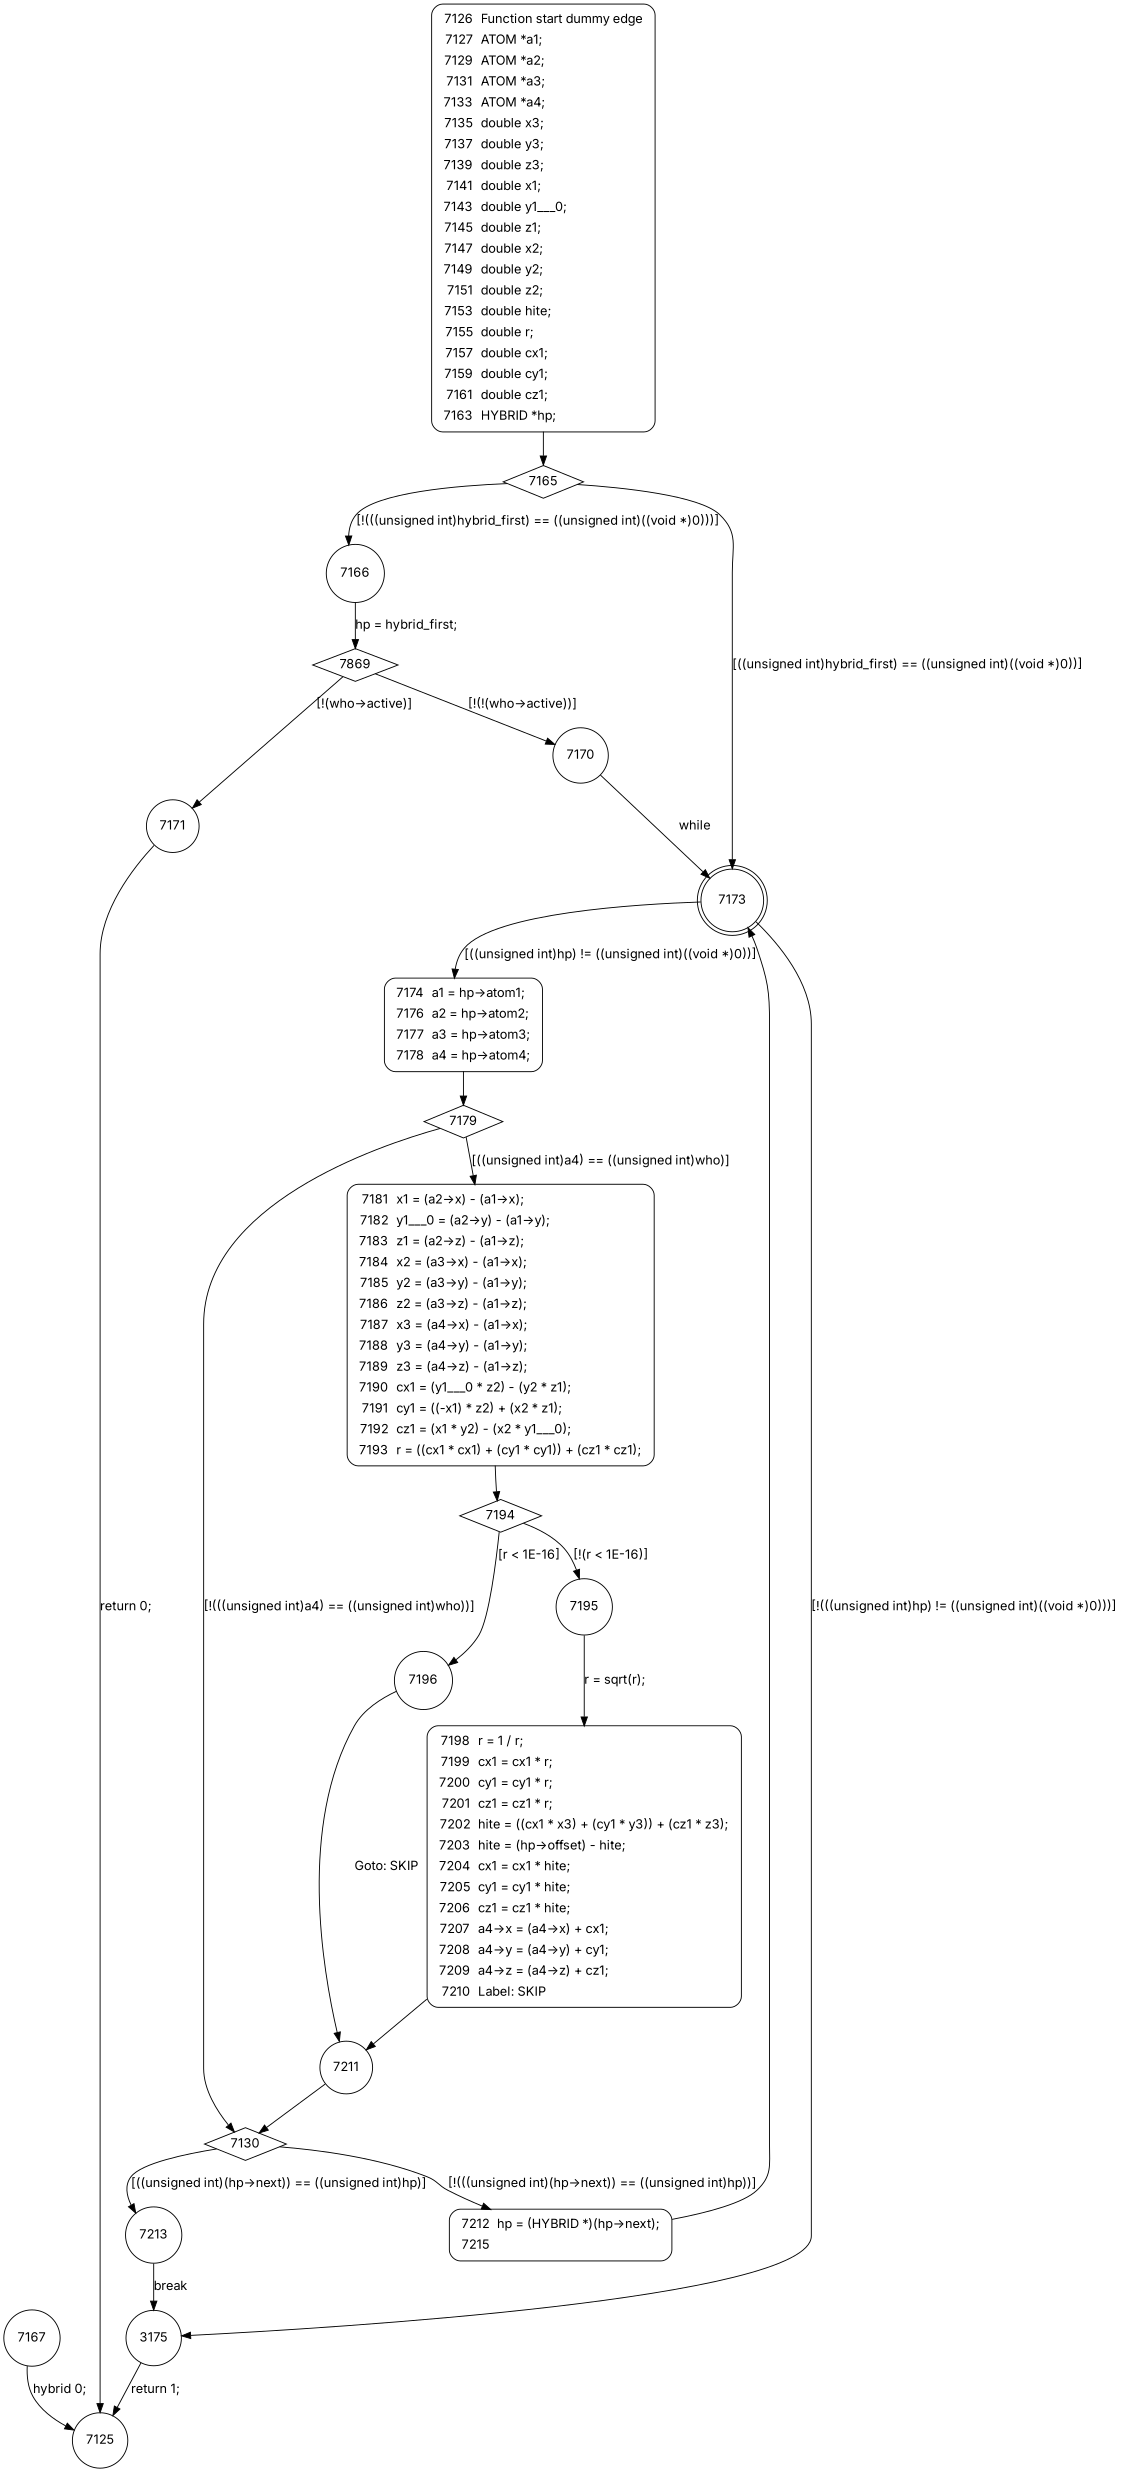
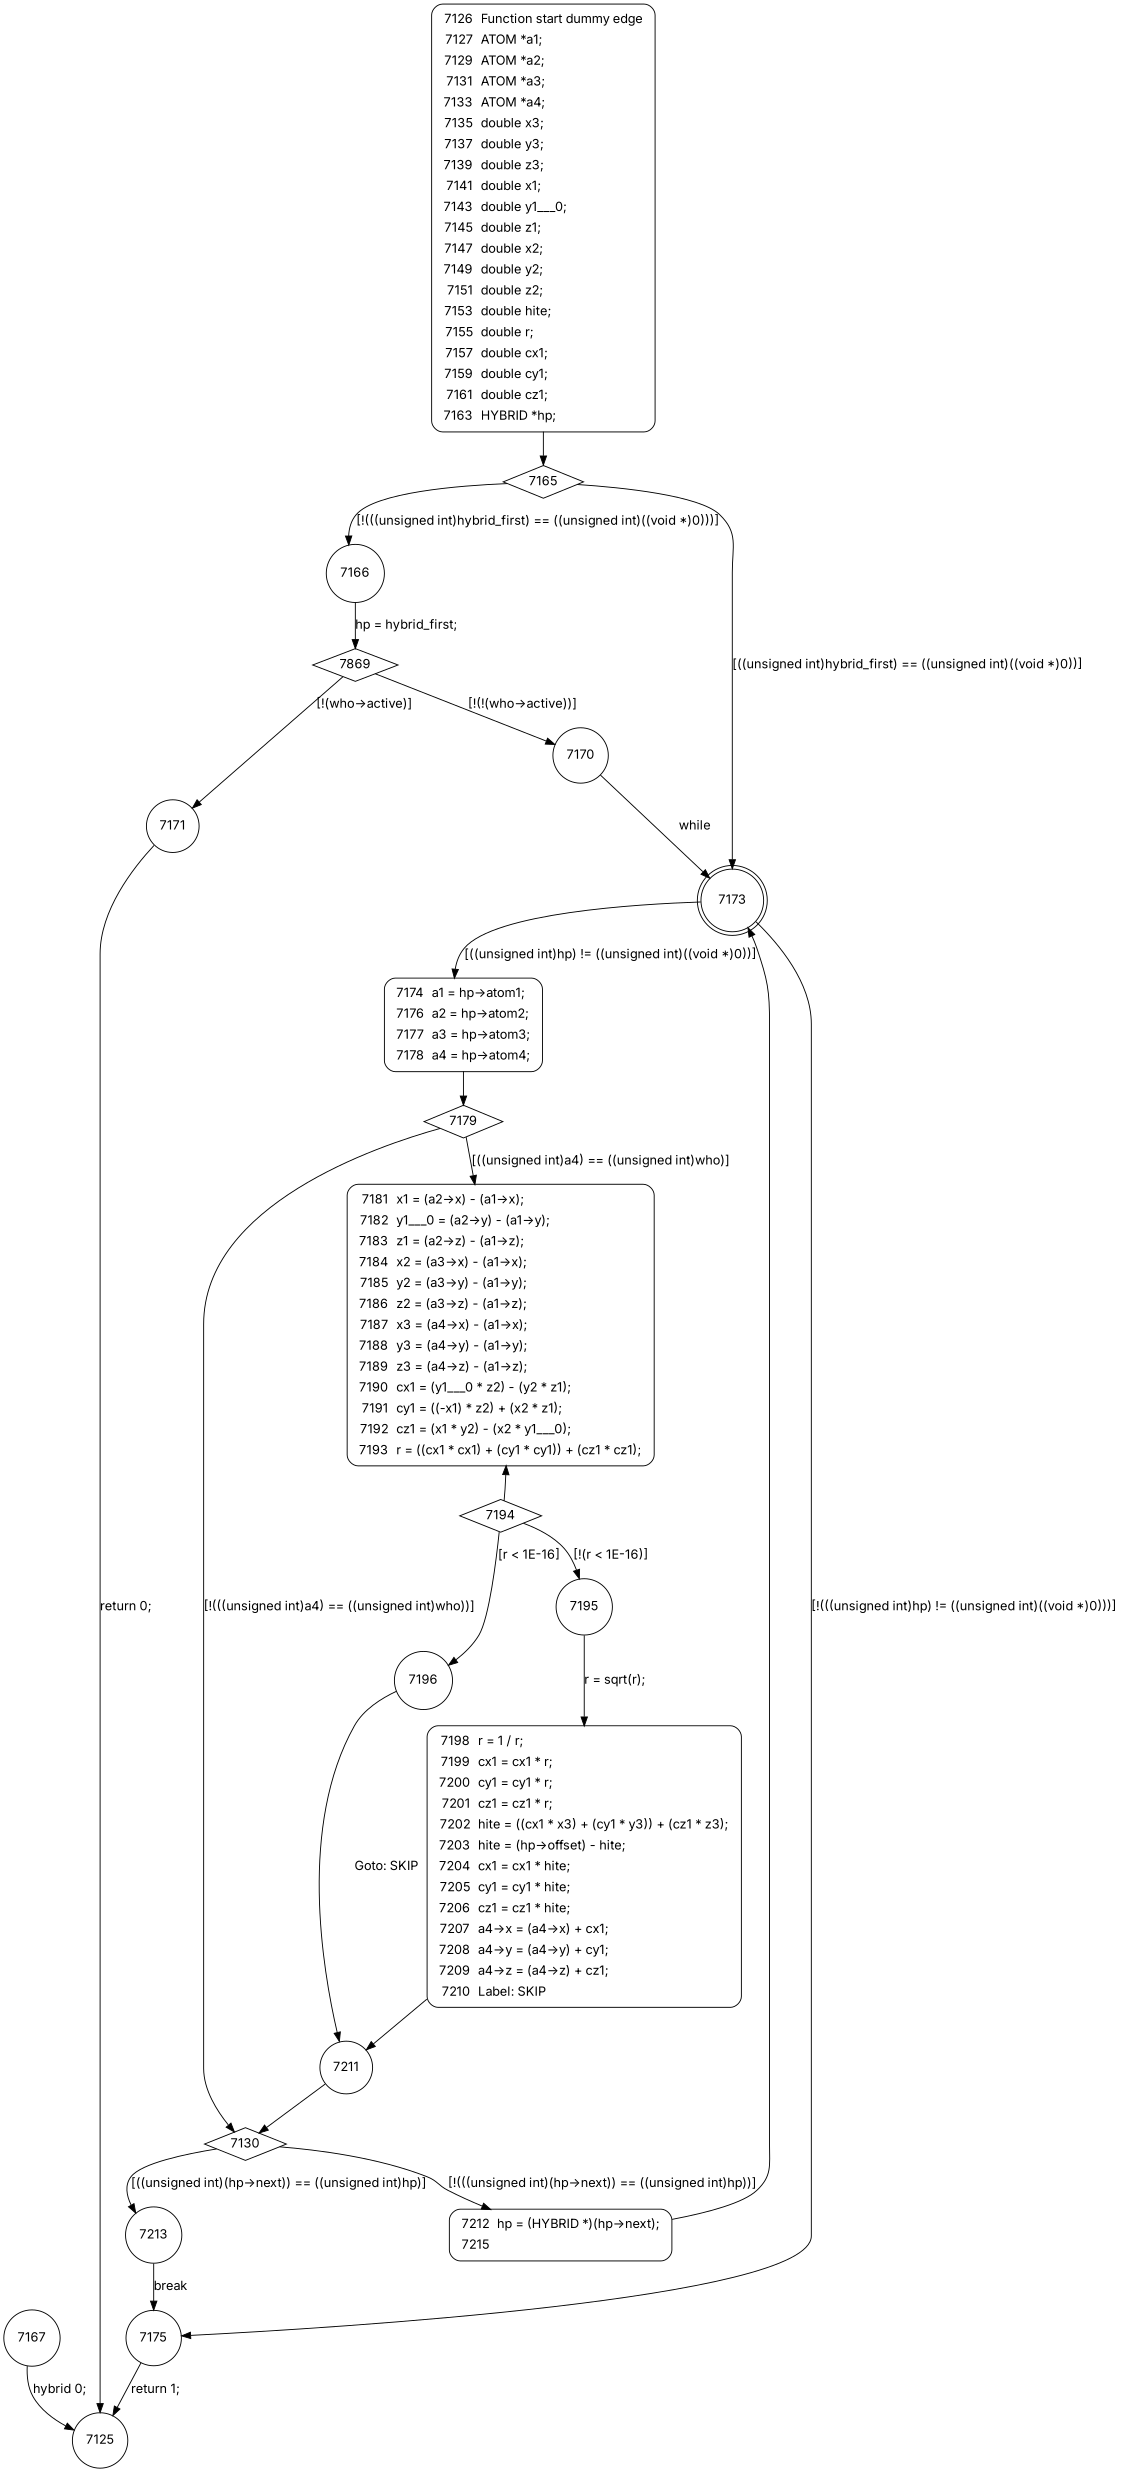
edge "7181" -> "7194": reversed
node "3175": label "3175" -> "7175"
